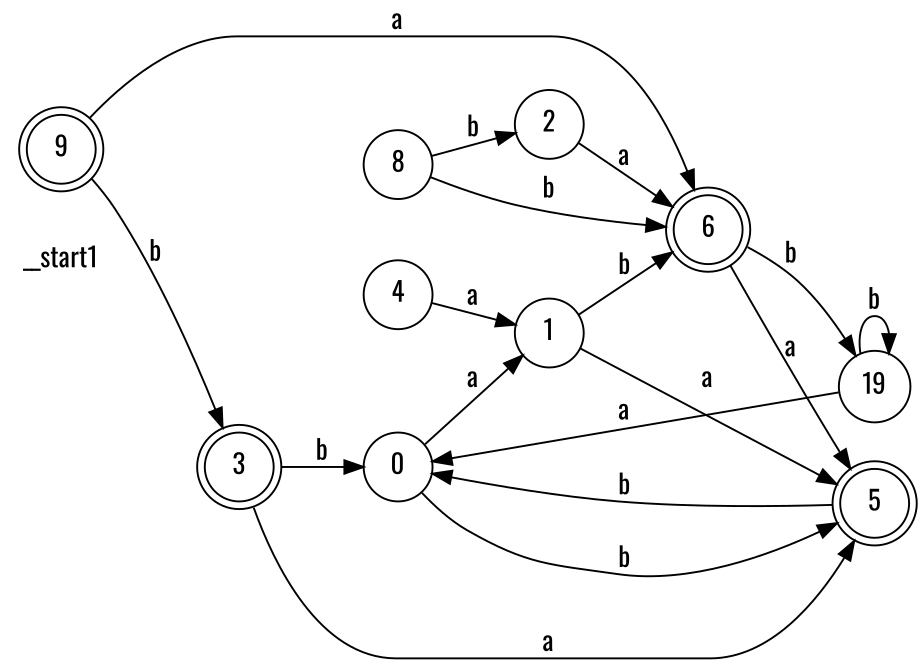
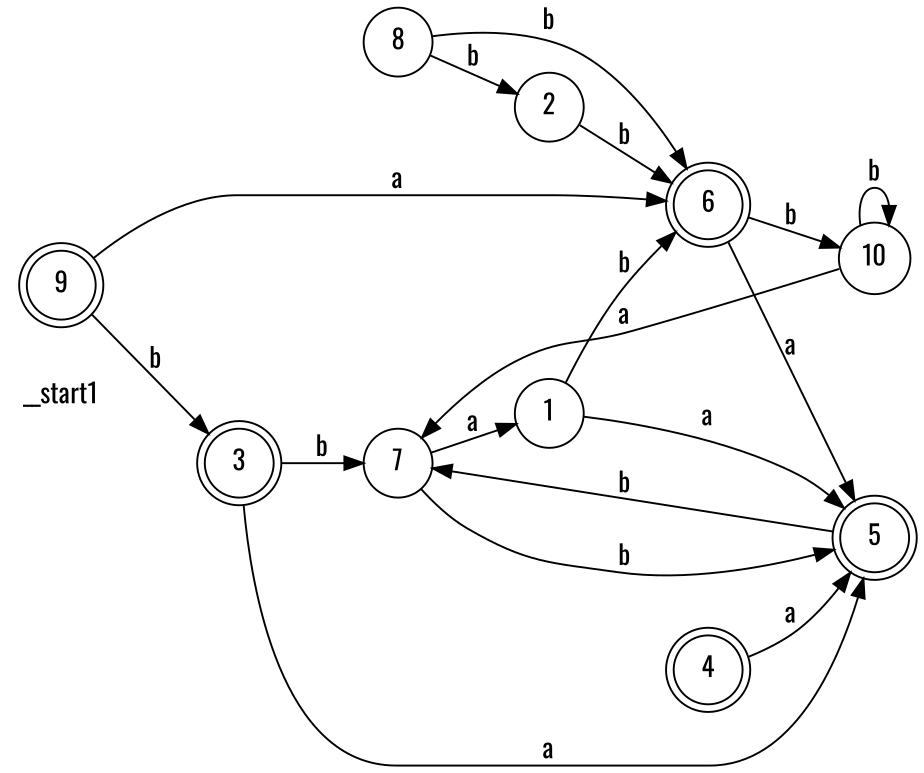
edge "2" -> "6": label "a" -> "b"
node "4": shape circle -> doublecircle
edge "4" -> "1": now "4" -> "5"
node "19": label "19" -> "10"
node "0": label "0" -> "7"
